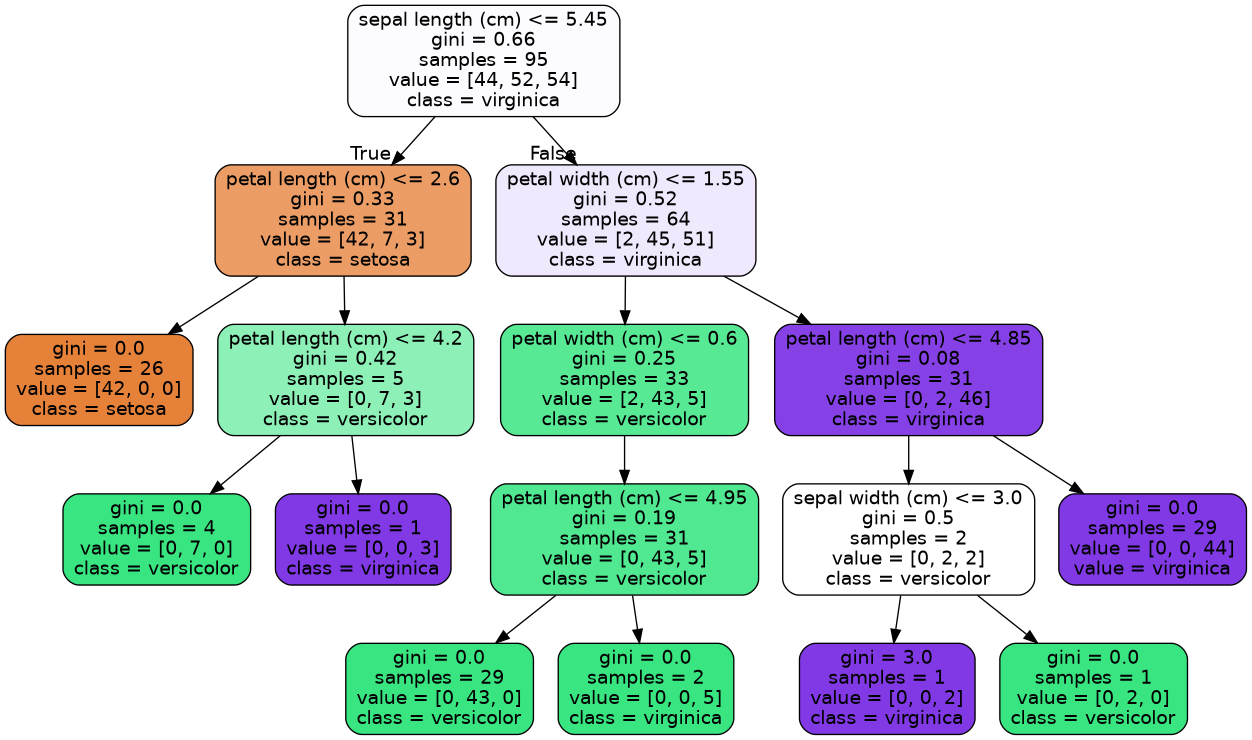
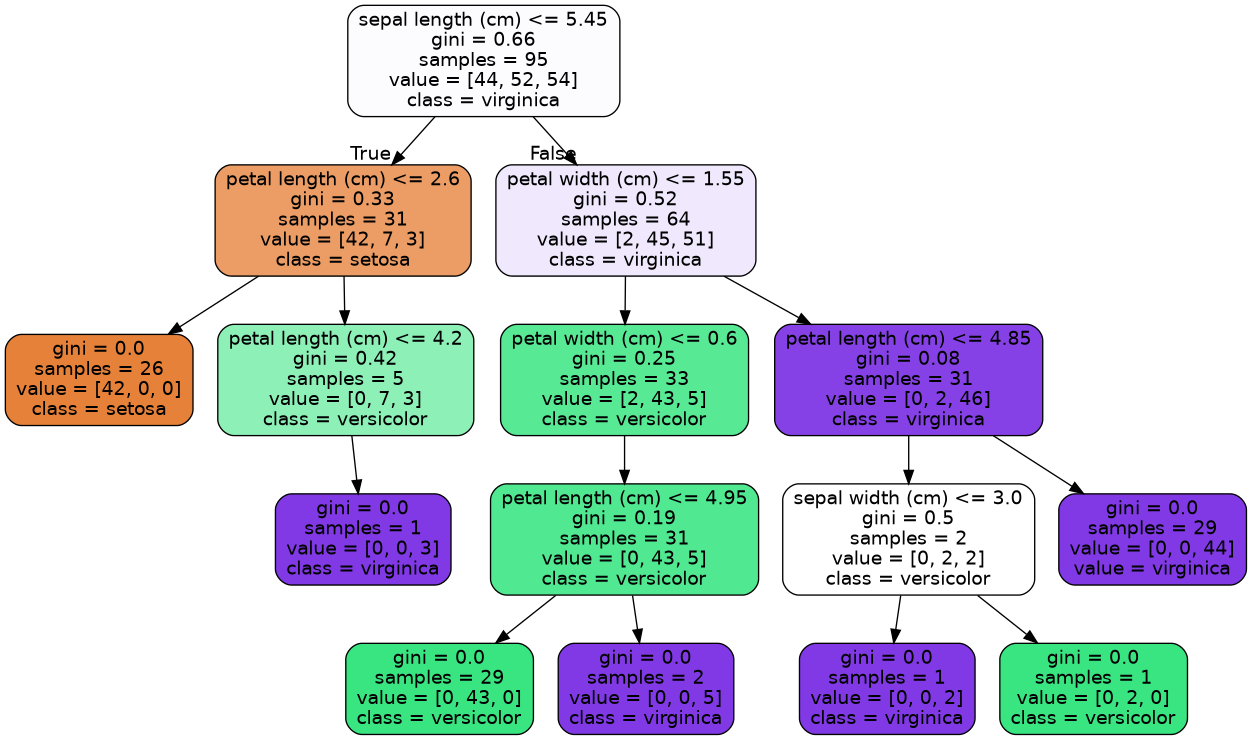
node "gini = 0.0 samples = 4 value = [0, 7, 0] class = versicolor": removed
node "gini = 0.0 samples = 2 value = [0, 0, 5] class = virginica": fillcolor #39e581ff -> #8139e5ff
node "gini = 3.0 samples = 1 value = [0, 0, 2] class = virginica": label "gini = 3.0 samples = 1 value = [0, 0, 2] class = virginica" -> "gini = 0.0 samples = 1 value = [0, 0, 2] class = virginica"
